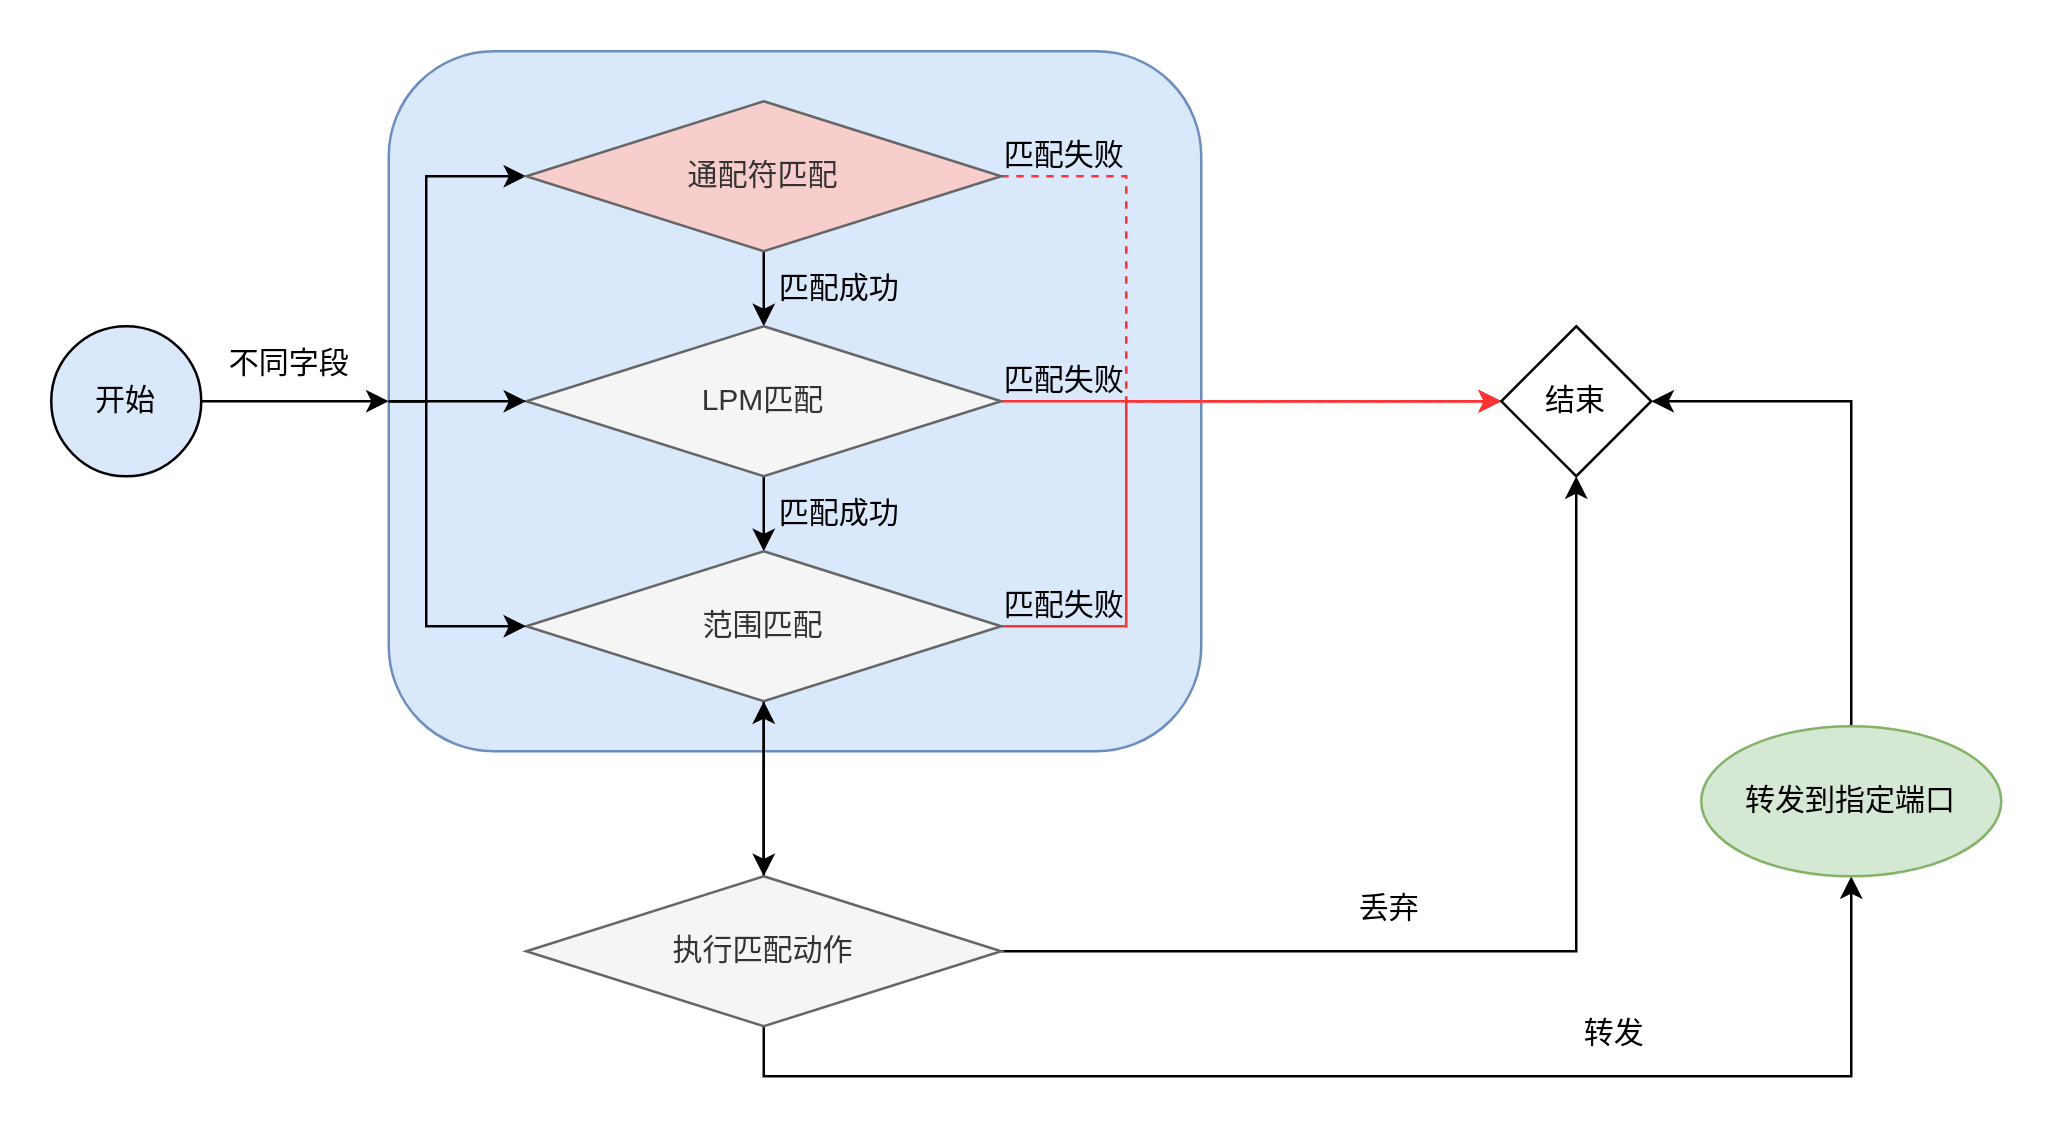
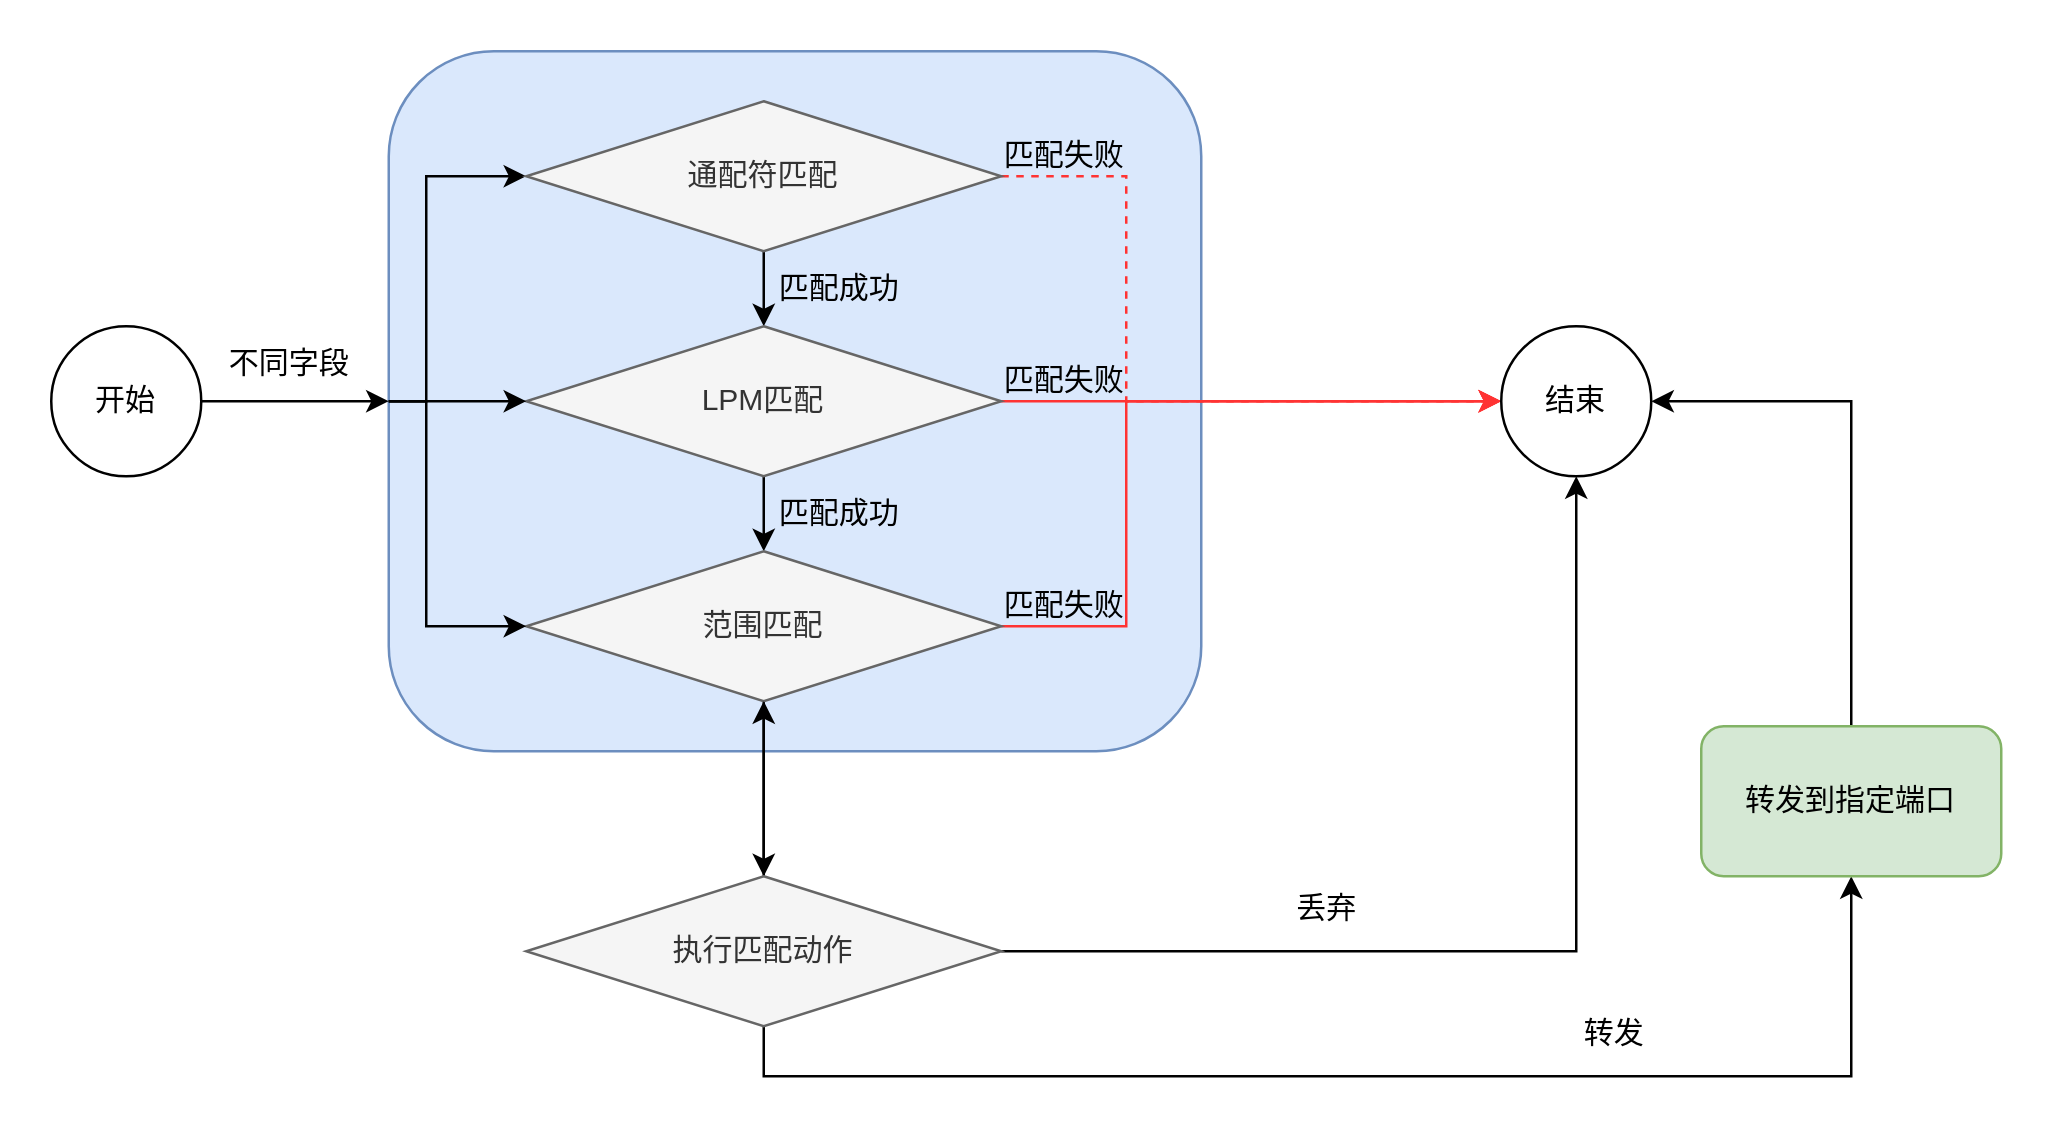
node "通配符匹配": fillcolor #f8cecc -> #f5f5f5
node "开始": fillcolor #dae8fc -> #ffffff
node "结束": shape diamond -> ellipse
node "转发到指定端口": shape ellipse -> rounded rectangle
node "丢弃": moved (1389, 909) -> (1326, 909)
